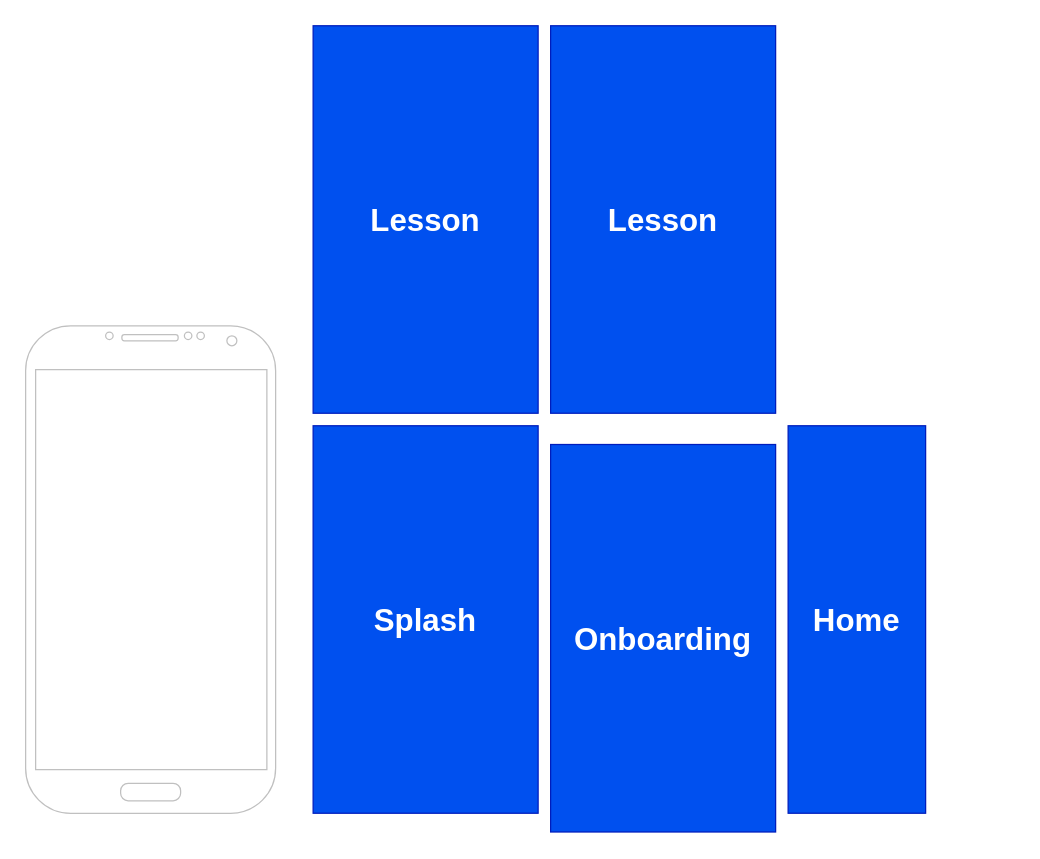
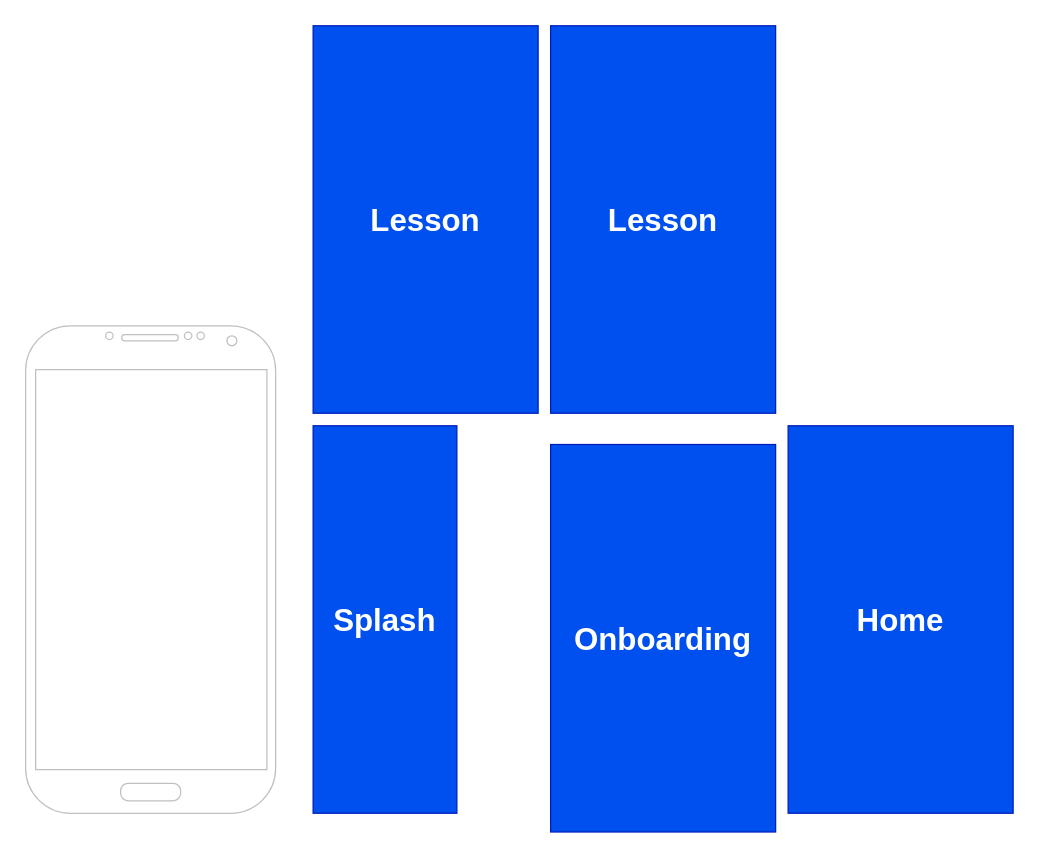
node "Splash": size 225x388 -> 144x388
node "Home": size 138x388 -> 225x388
